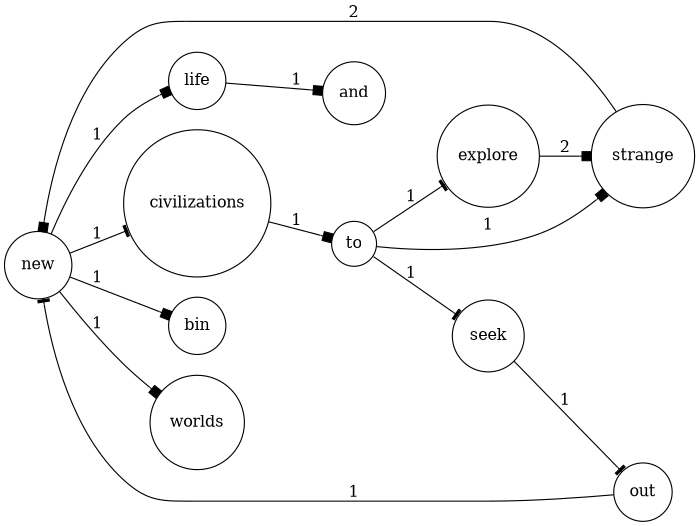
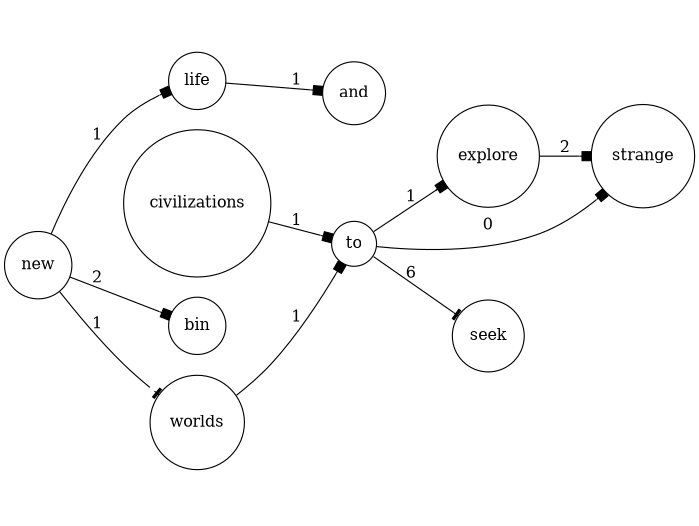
edge "strange" -> "new": removed, label "2"
edge "to" -> "explore": arrowhead tee -> box
edge "to" -> "strange": label "1" -> "0"
edge "new" -> "civilizations": removed, label "1"
edge "to" -> "seek": label "1" -> "6"
edge "new" -> "bin": label "1" -> "2"
edge "worlds" -> "to": added, label "1"
edge "new" -> "worlds": arrowhead box -> tee
node "out": removed
